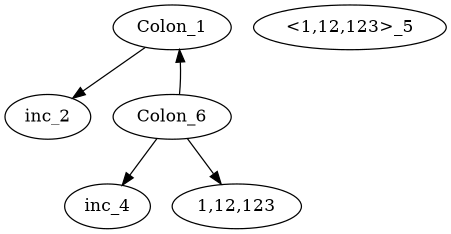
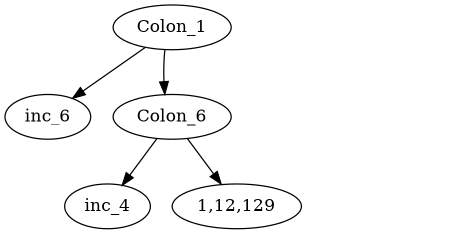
node "<1,12,123>_5": removed
edge "Colon_6" -> "Colon_1": reversed
node "inc_2": label "inc_2" -> "inc_6"
node "1,12,123": label "1,12,123" -> "1,12,129"
